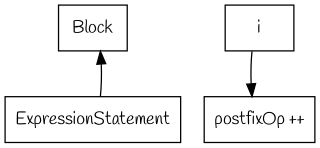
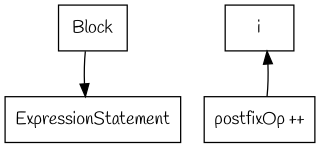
edge "i" -> "postfixOp ++": reversed
edge "ExpressionStatement" -> "Block": reversed
